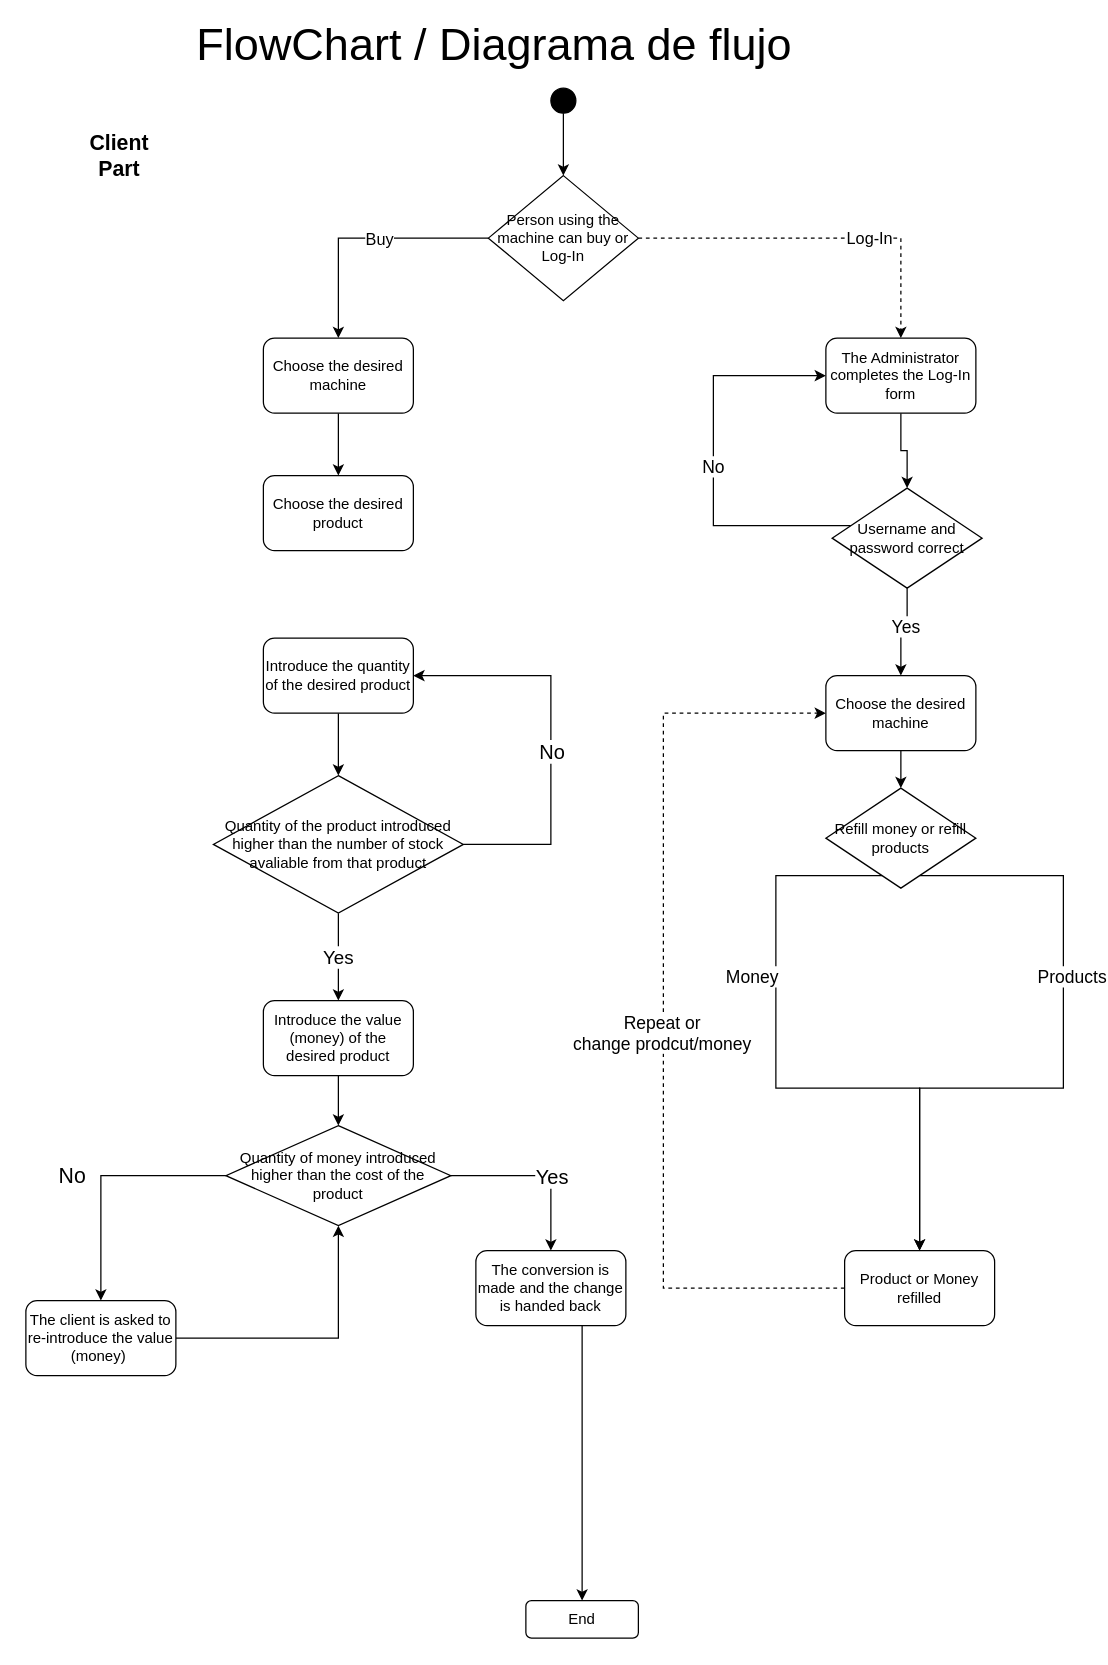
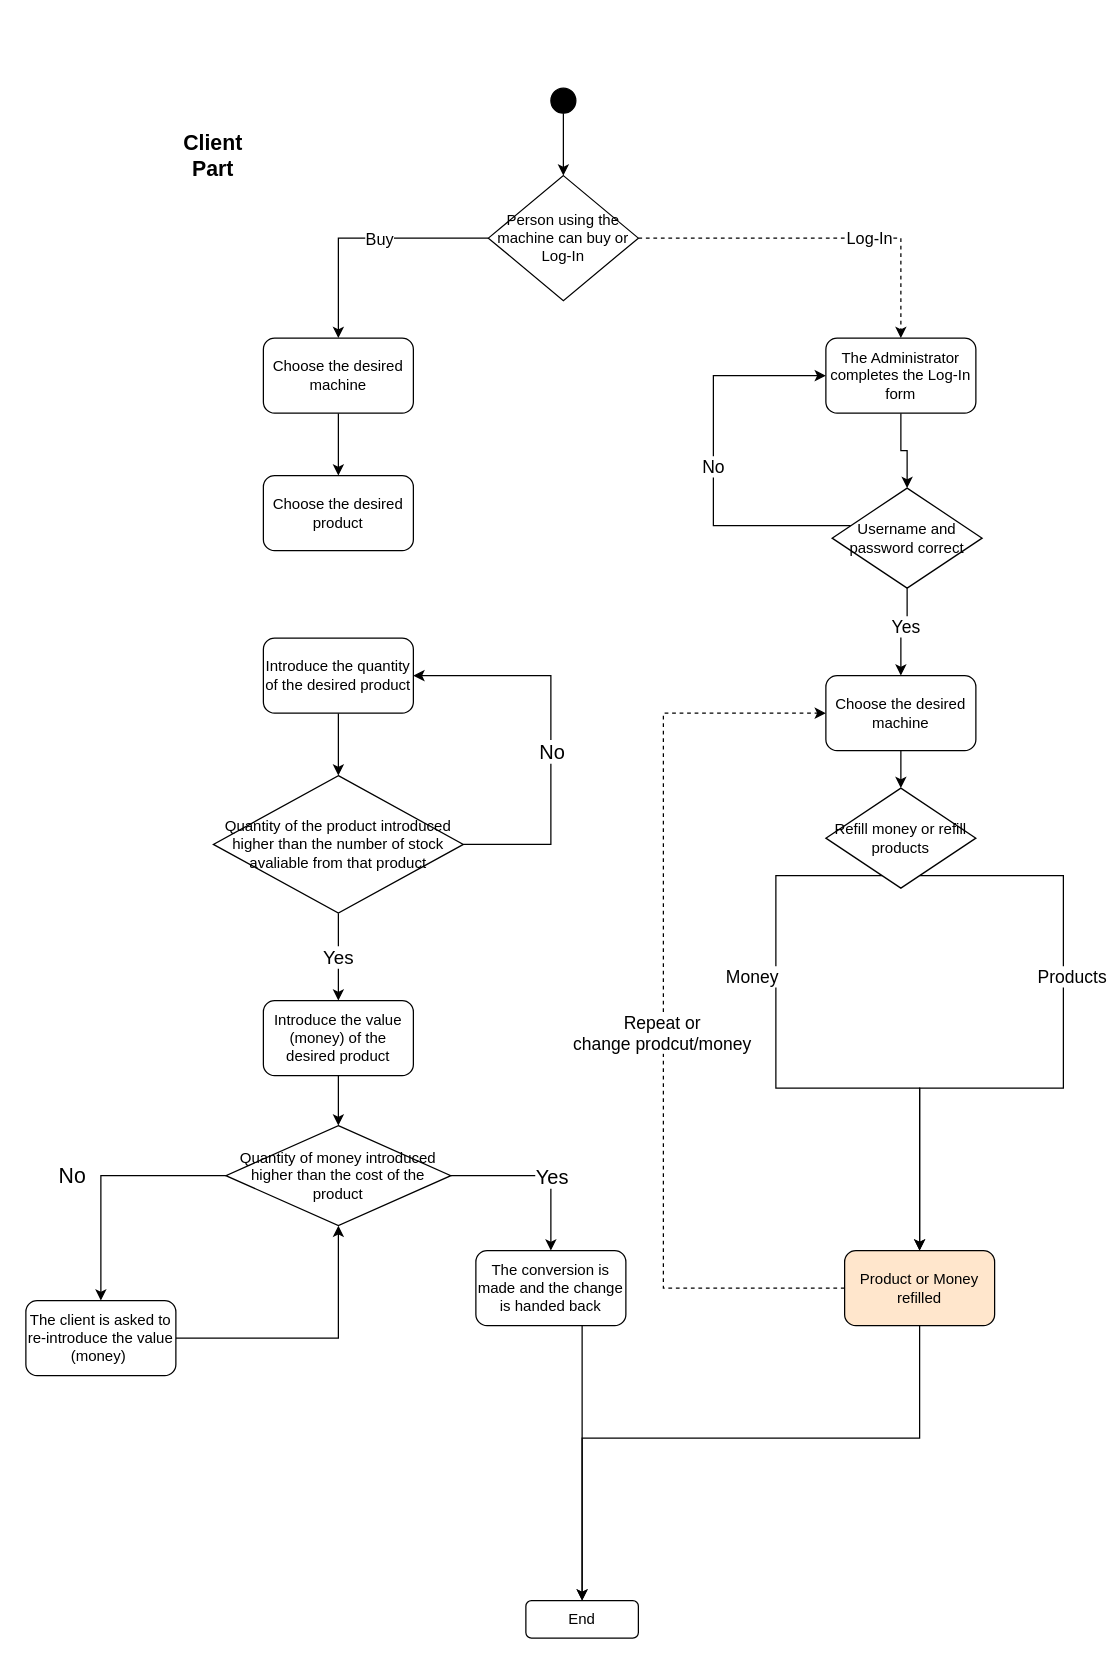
node "FlowChart / Diagrama de flujo": removed
node "Client Part": moved (119, 157) -> (213, 157)
node "Product or Money refilled": fillcolor #ffffff -> #ffe6cc
edge "Product or Money refilled" -> "End": added
